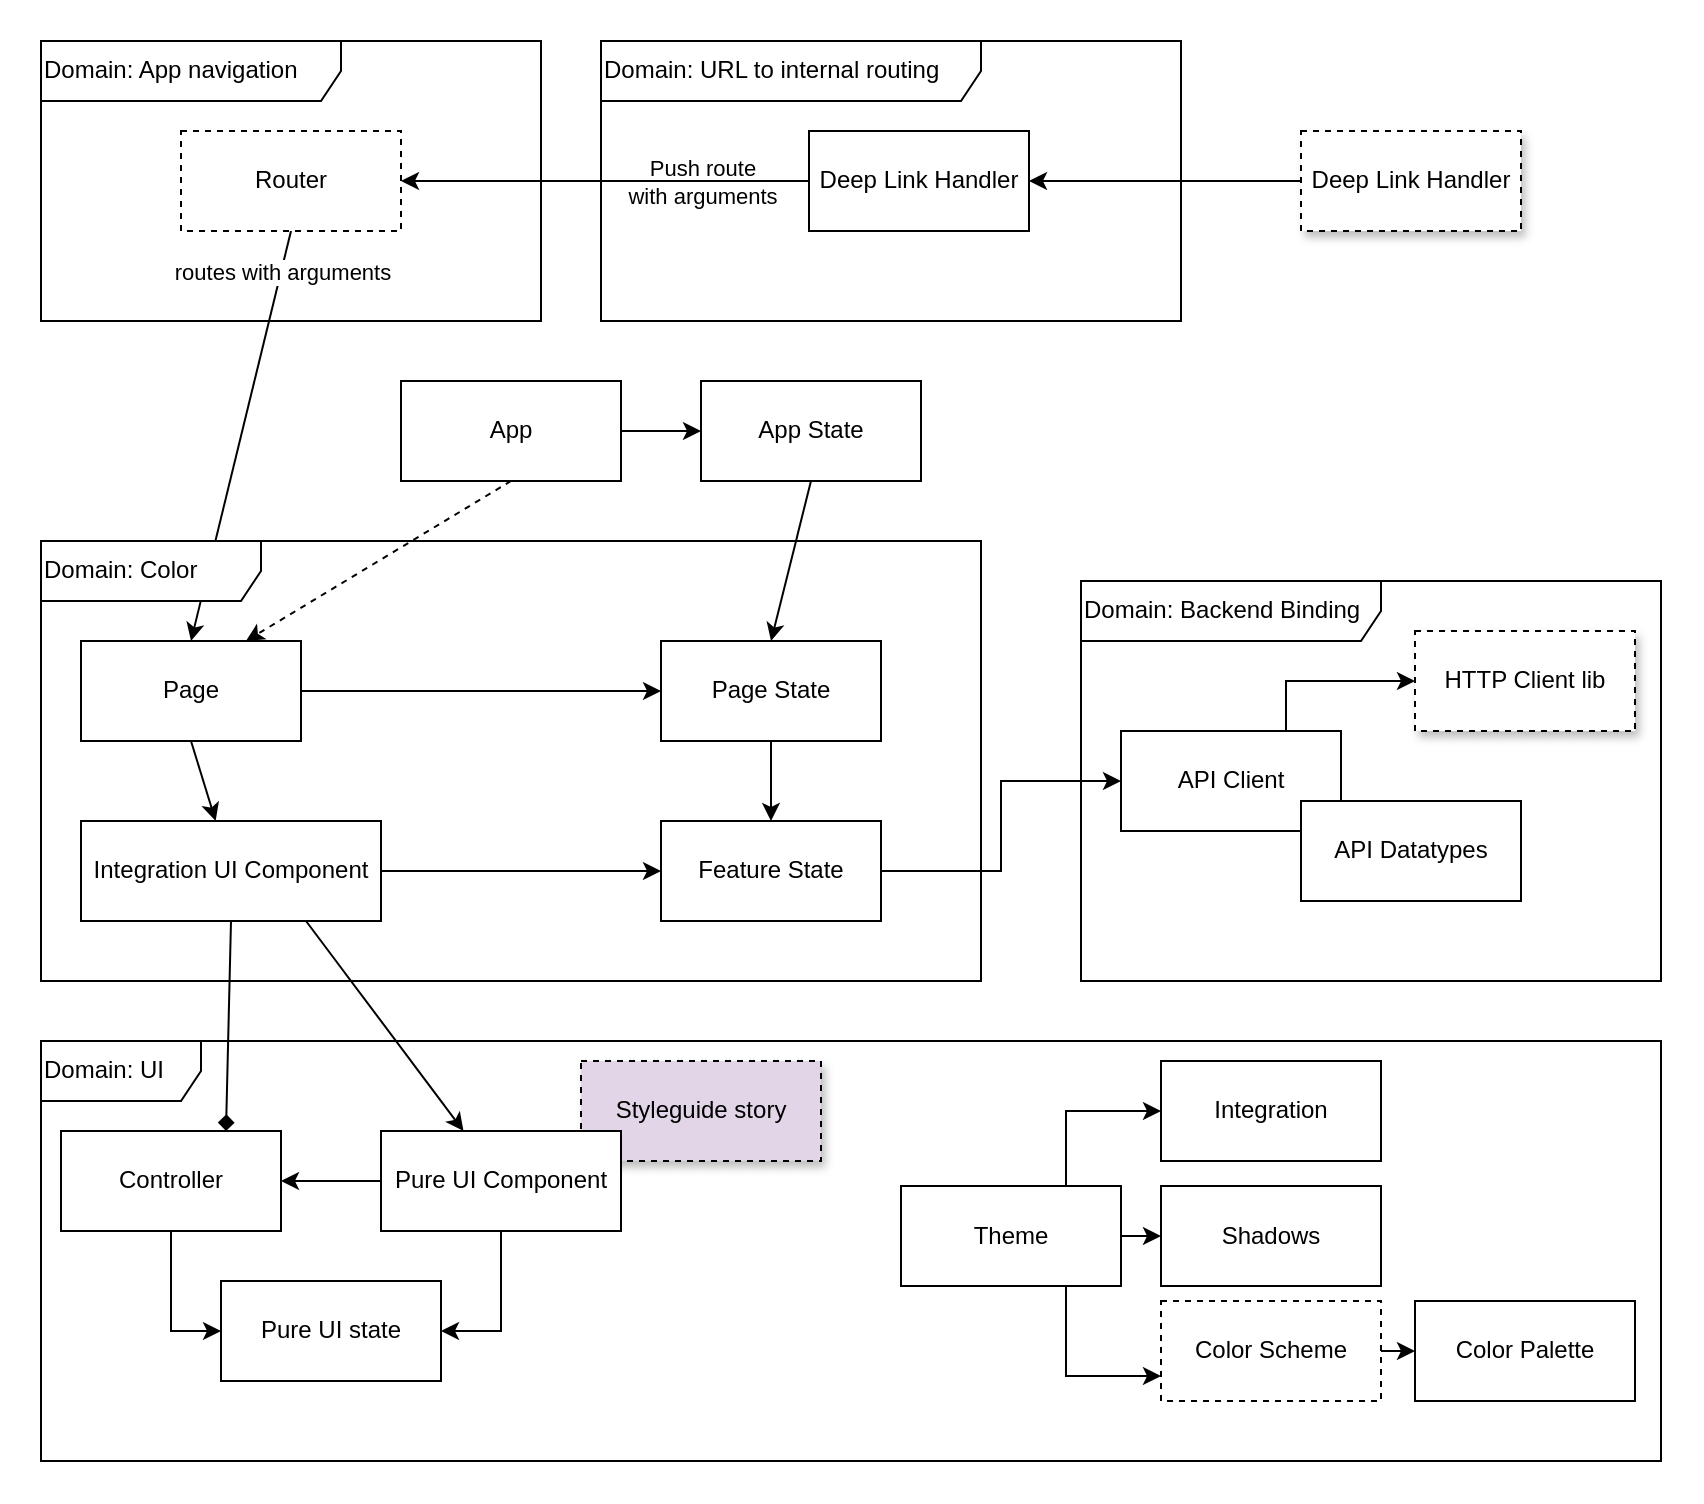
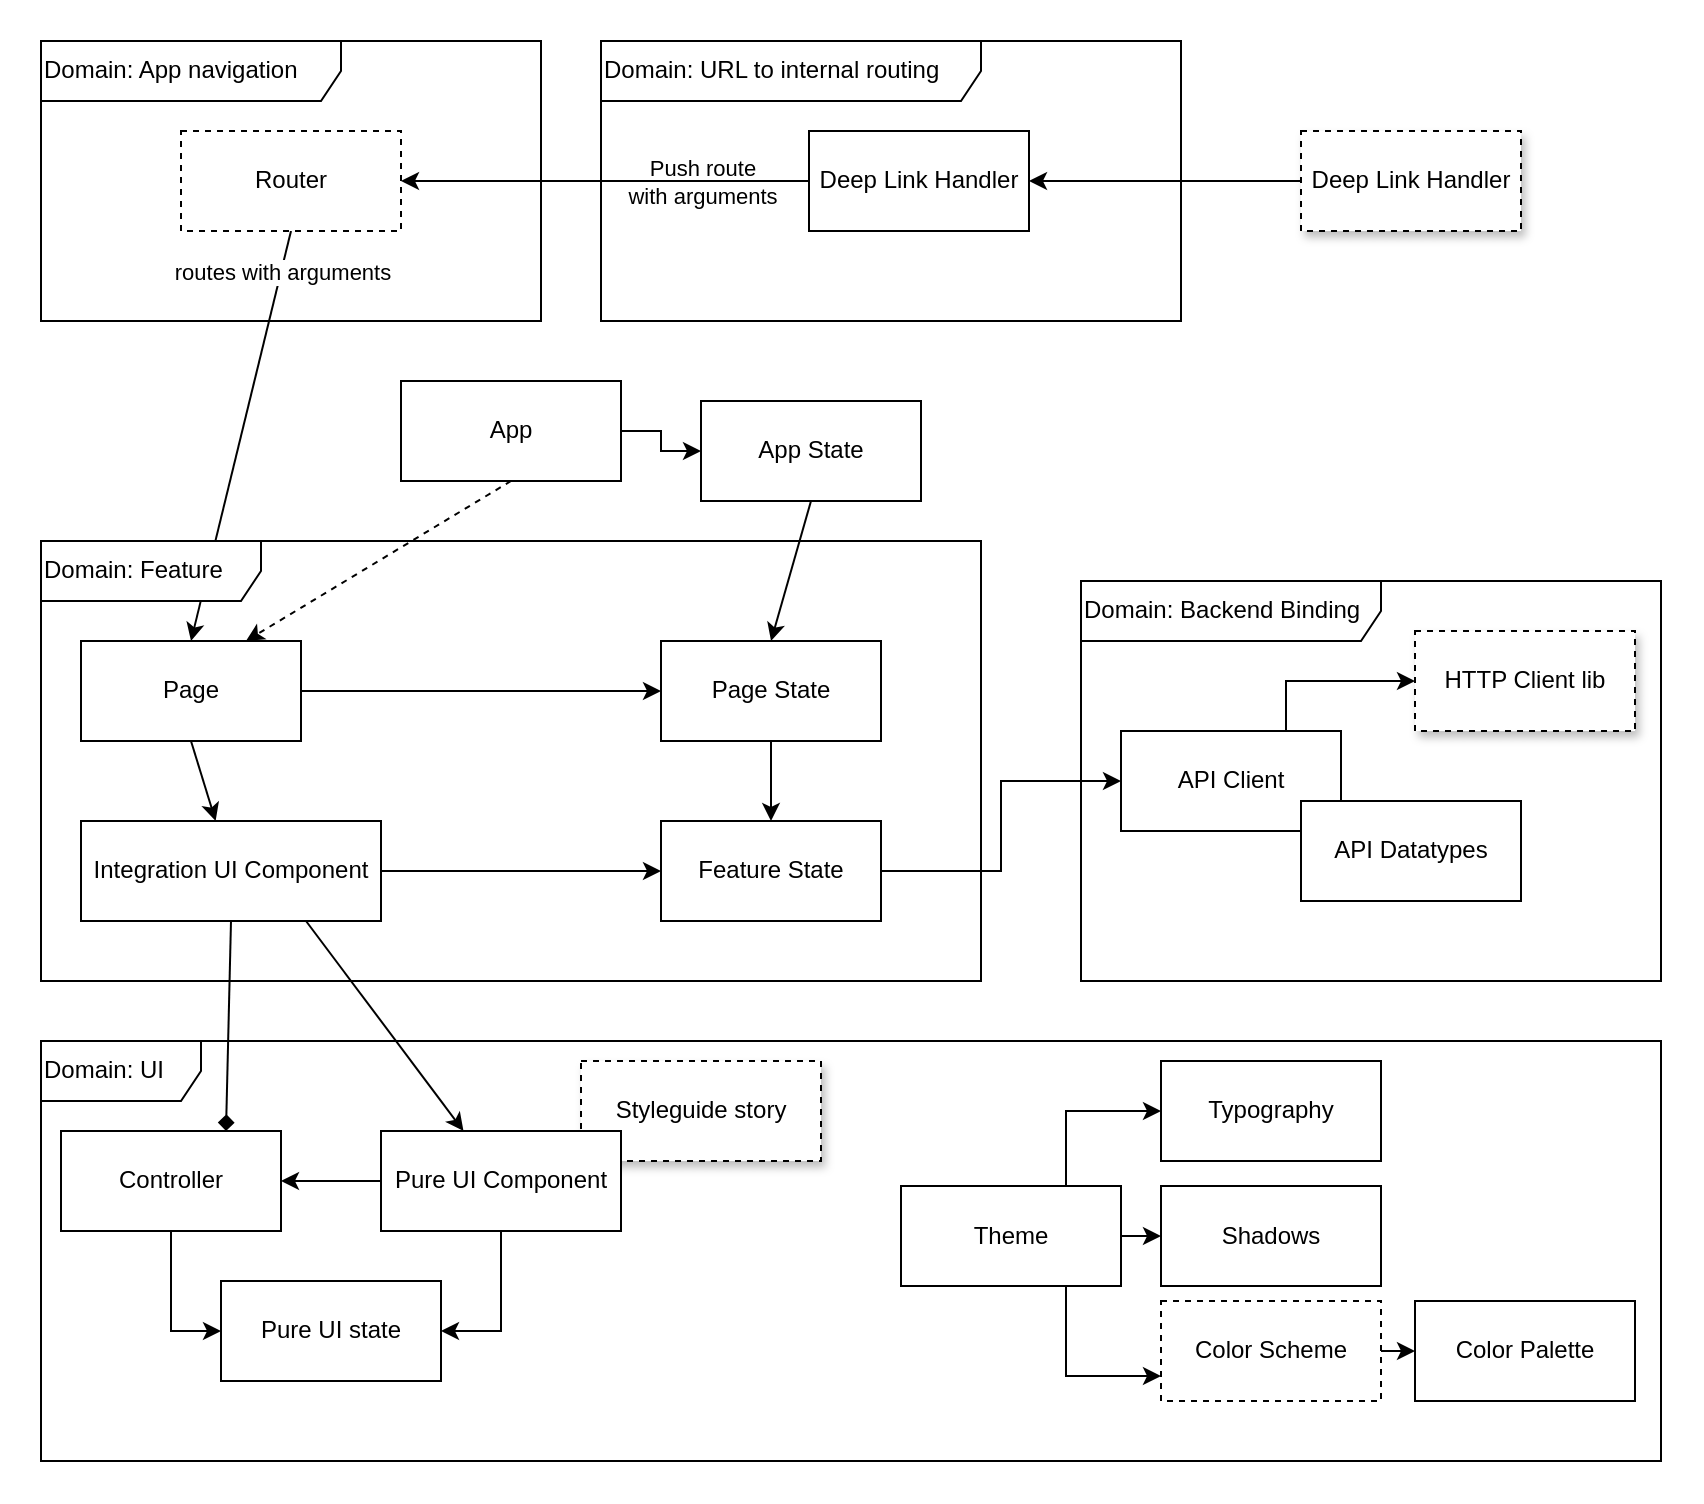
node "App State": moved (811, 431) -> (811, 451)
node "Domain: Color": label "Domain: Color" -> "Domain: Feature"
node "Styleguide story": fillcolor #e1d5e7 -> #ffffff
node "Integration": label "Integration" -> "Typography"
